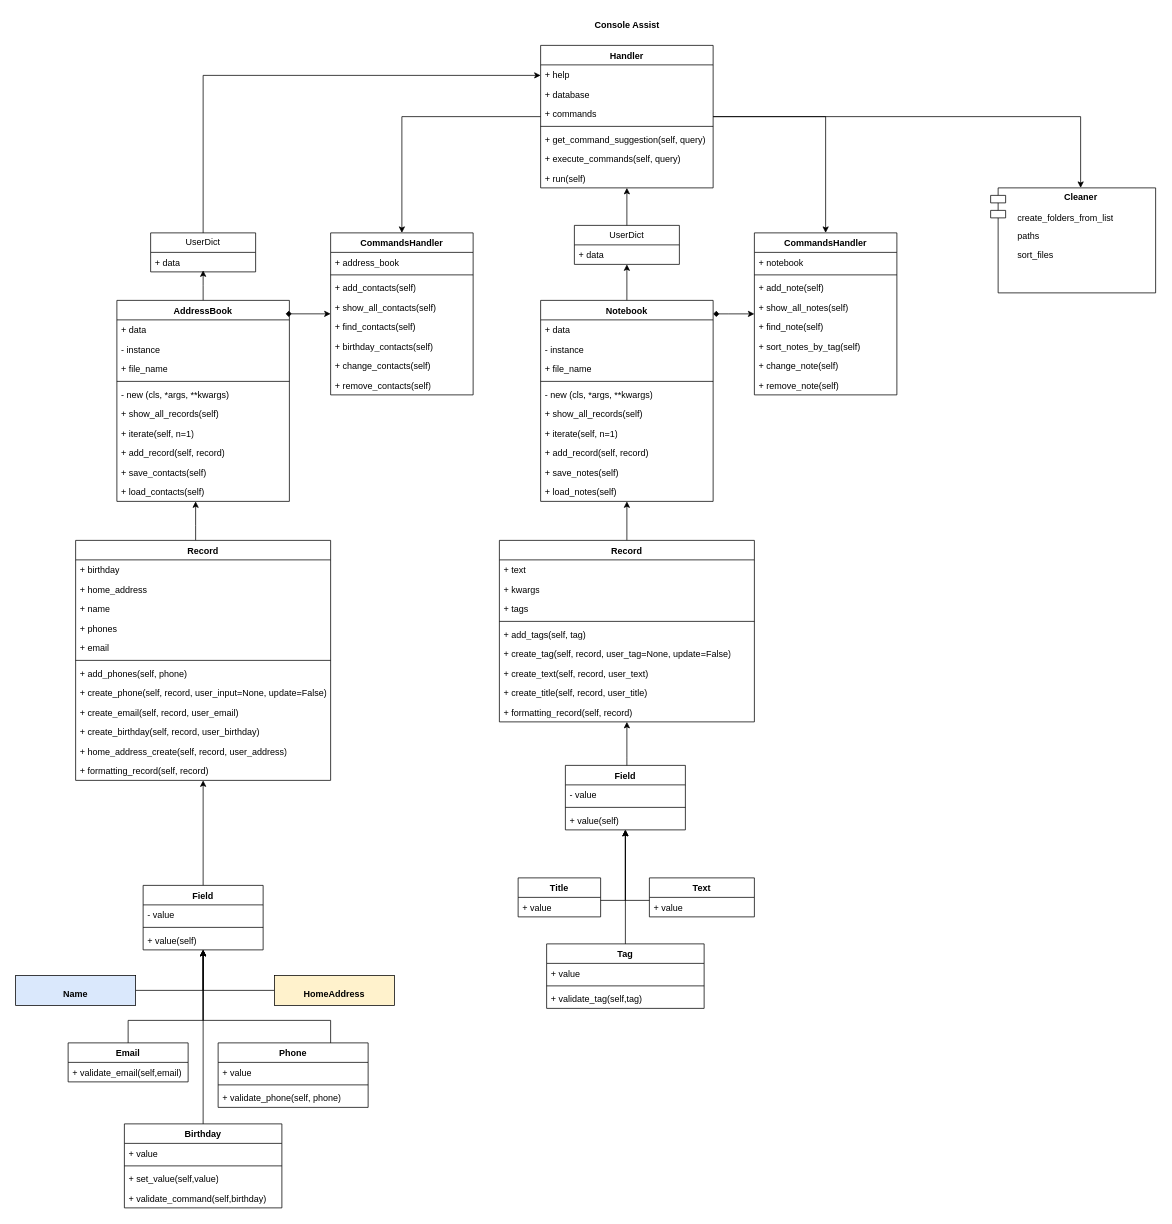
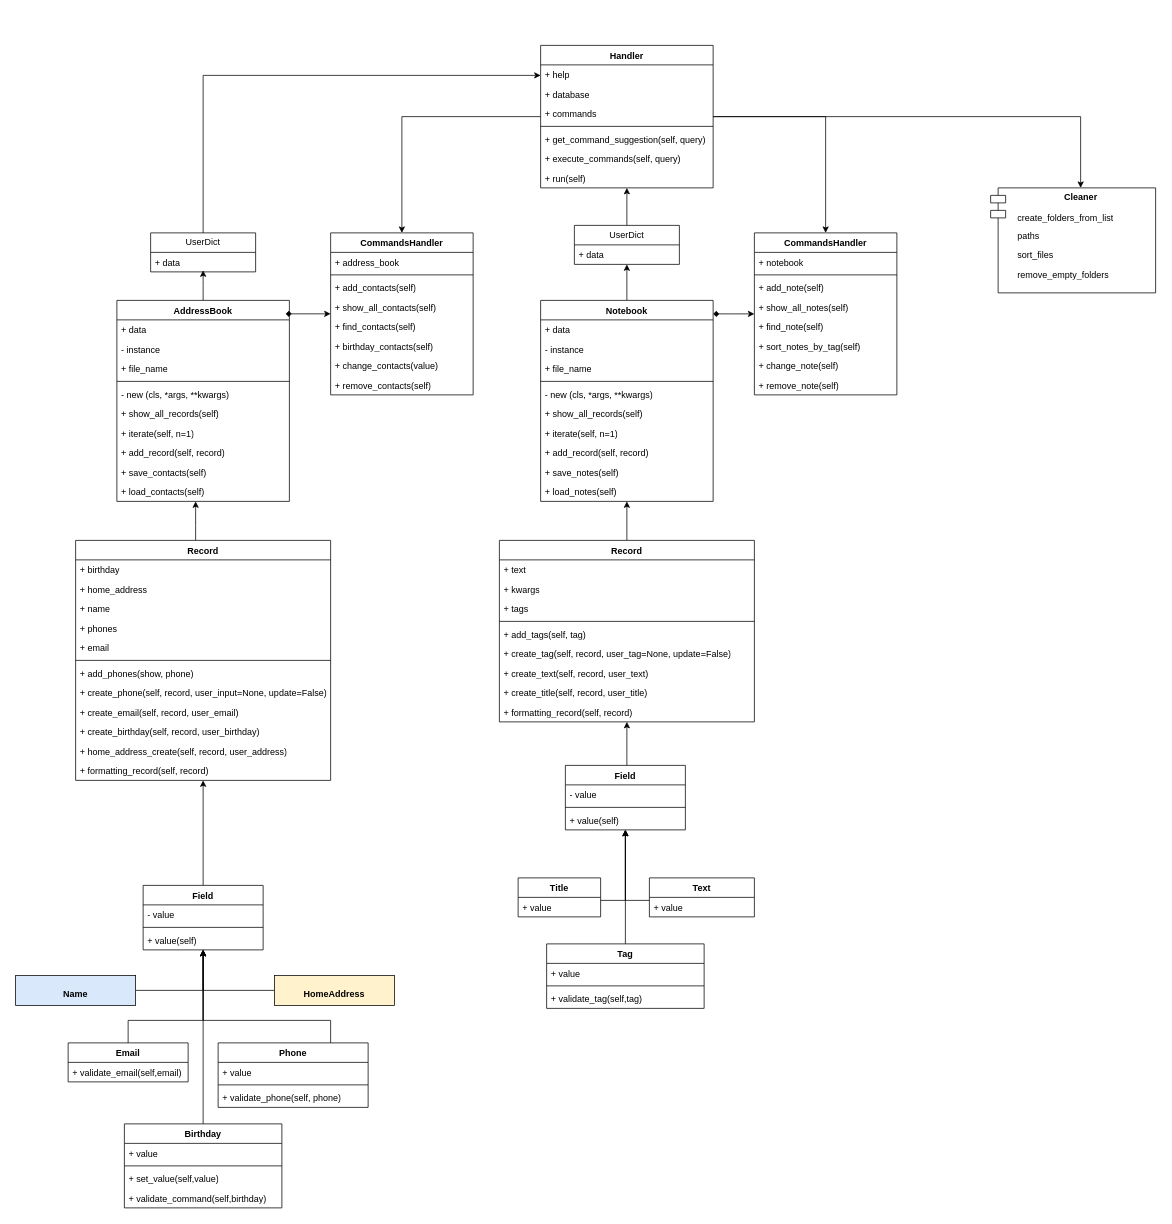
node "Console Assist": removed
node "remove_empty_folders": added
node "+ change_contacts(self)": label "+ change_contacts(self)" -> "+ change_contacts(value)"
node "+ add_phones(self, phone)": label "+ add_phones(self, phone)" -> "+ add_phones(show, phone)"
